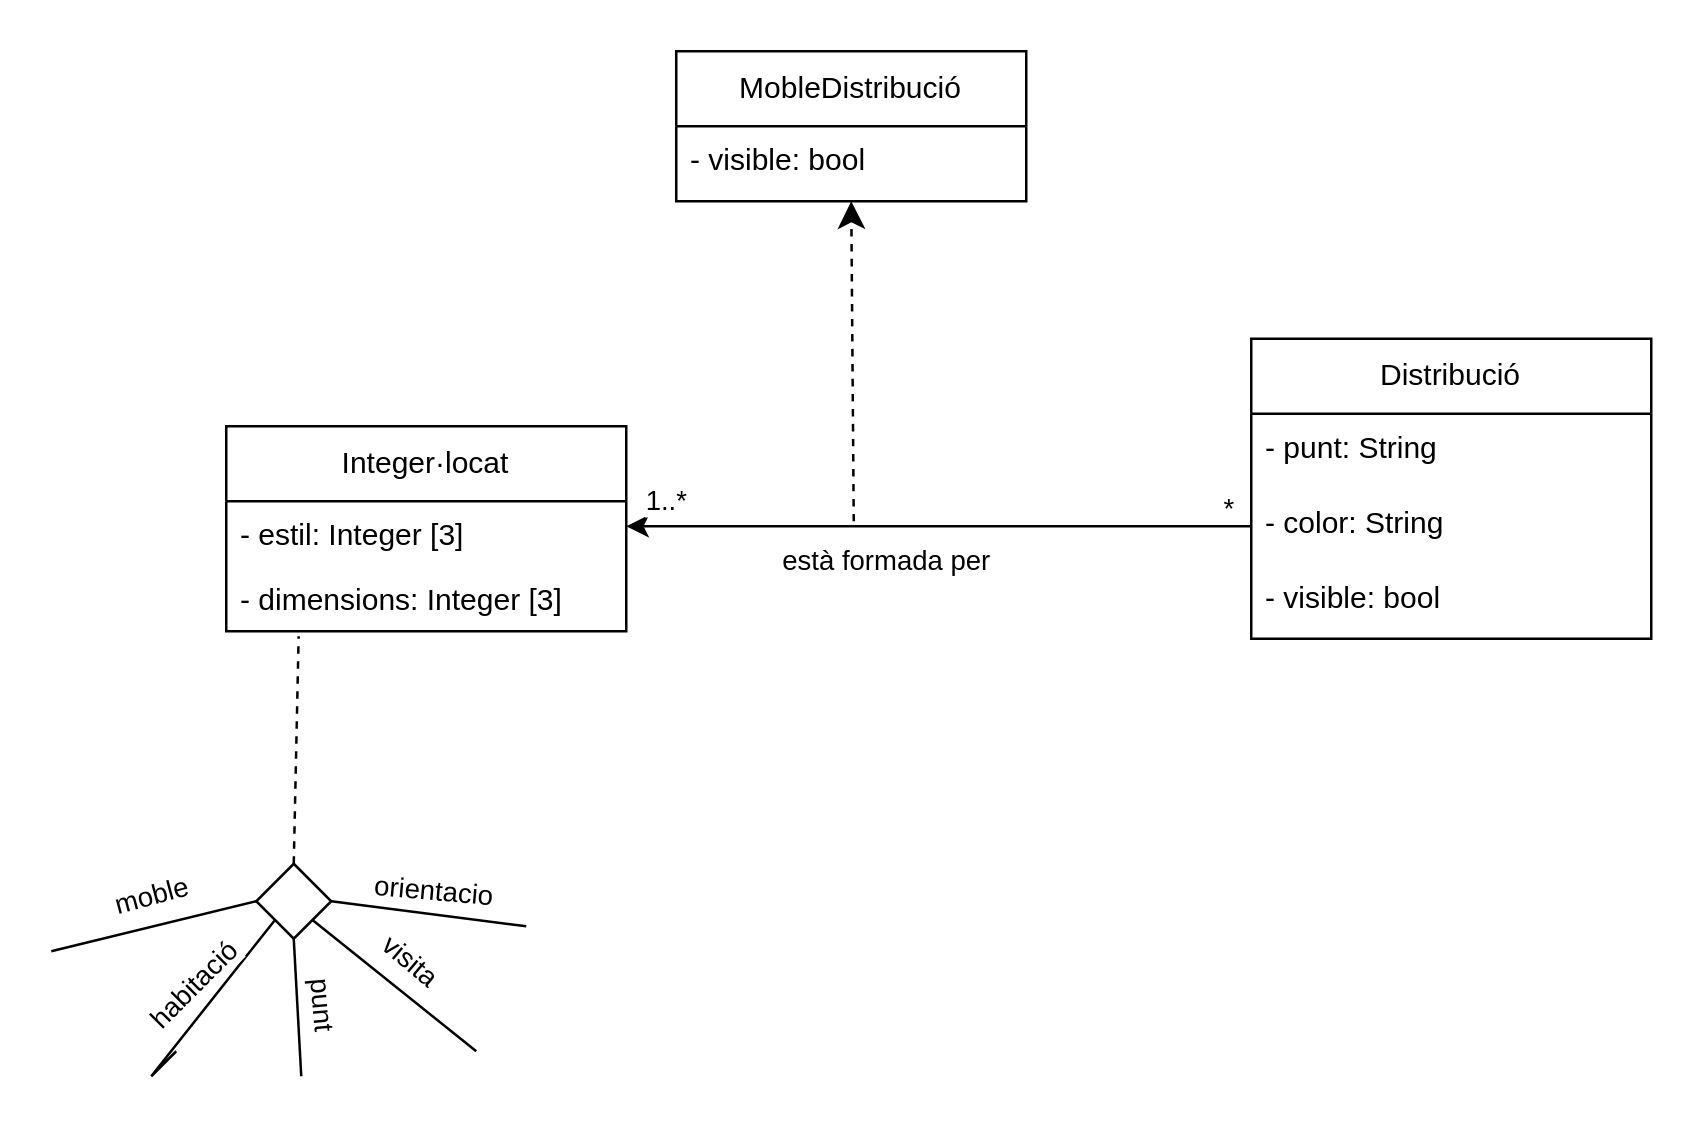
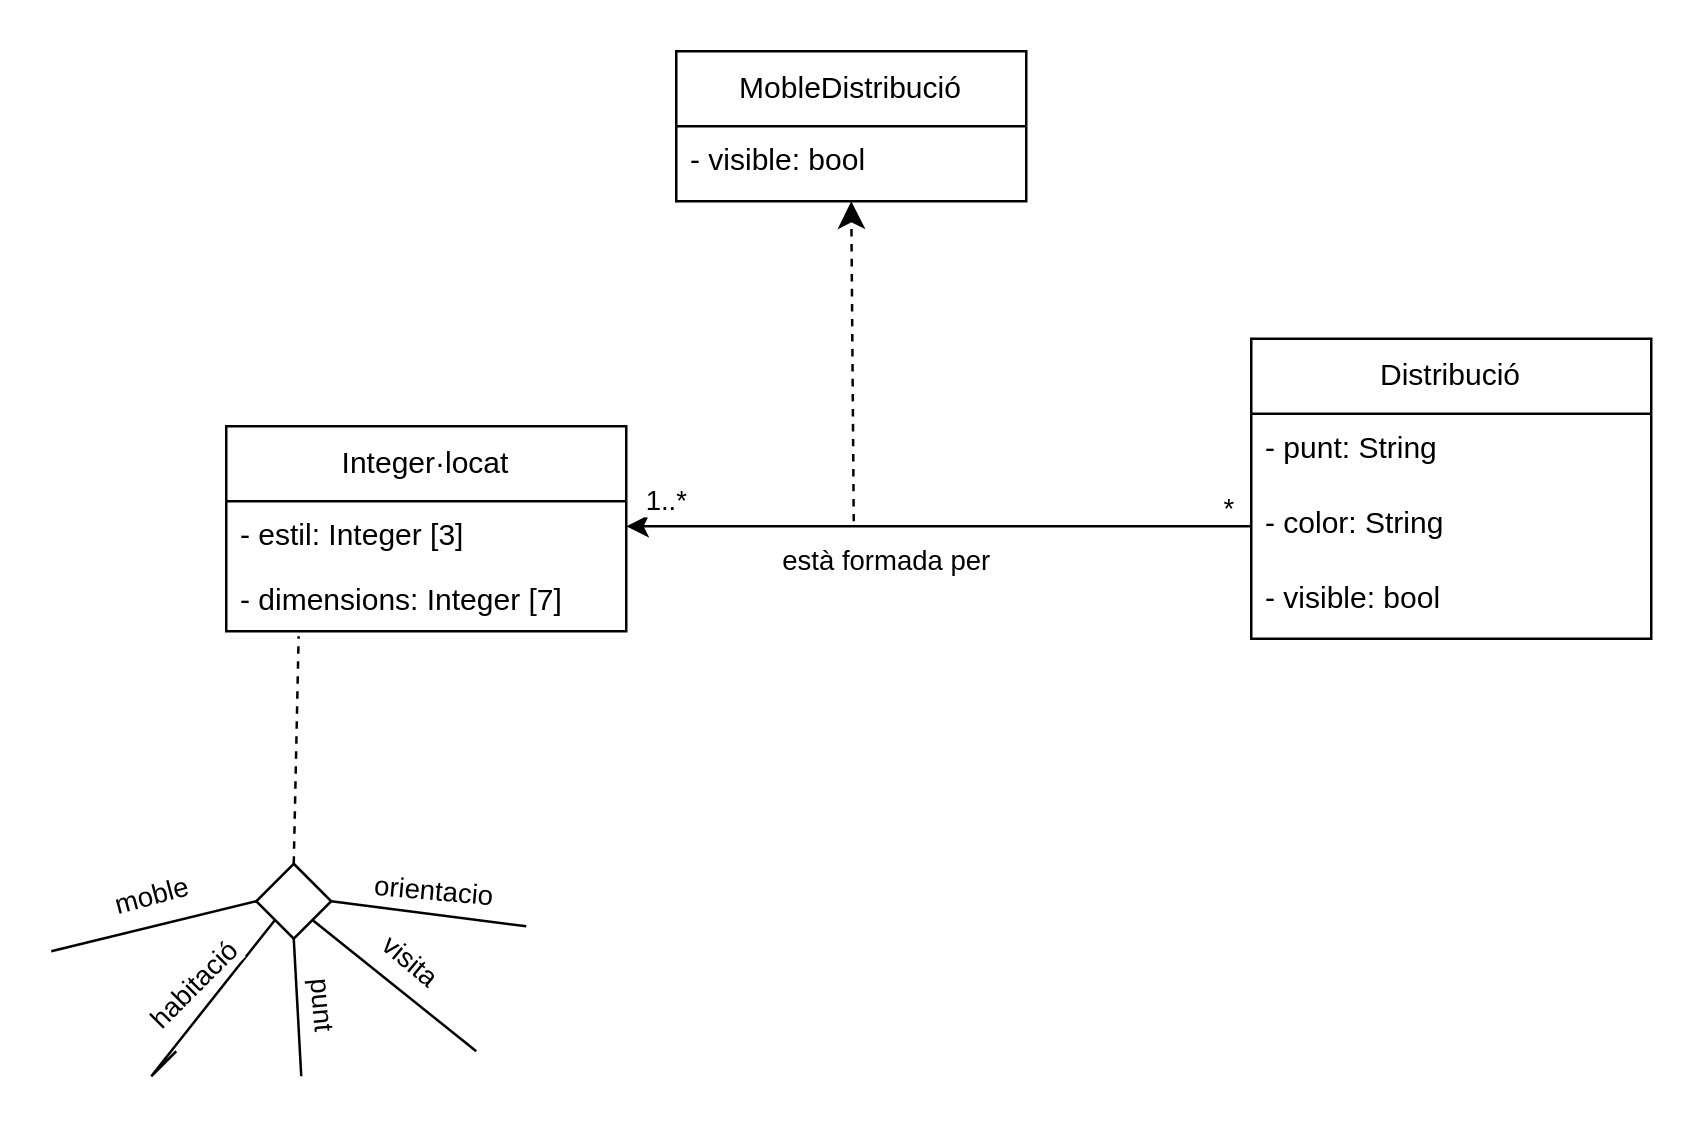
node "- dimensions: Integer [3]": label "- dimensions: Integer [3]" -> "- dimensions: Integer [7]"
